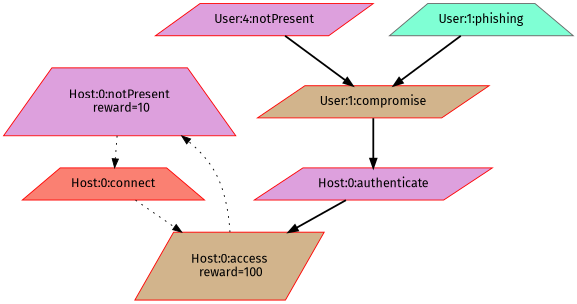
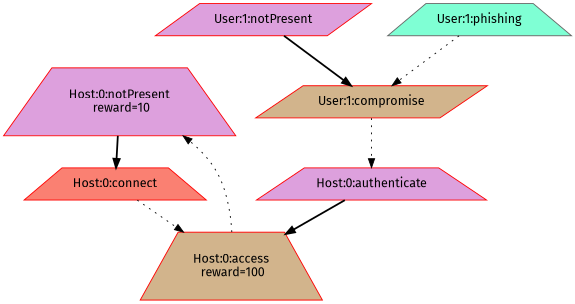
node "User:4:notPresent": label "User:4:notPresent" -> "User:1:notPresent"
edge "User:1:phishing" -> "User:1:compromise": style bold -> dotted
edge "User:1:compromise" -> "Host:0:authenticate": style bold -> dotted
edge "Host:0:notPresent reward=10" -> "Host:0:connect": style dotted -> bold
node "Host:0:authenticate": shape parallelogram -> trapezium
node "Host:0:access reward=100": shape parallelogram -> trapezium
